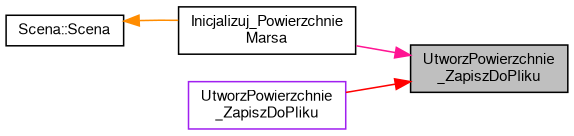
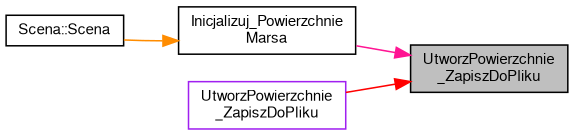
edge "Inicjalizuj_Powierzchnie Marsa" -> "Scena::Scena": reversed
